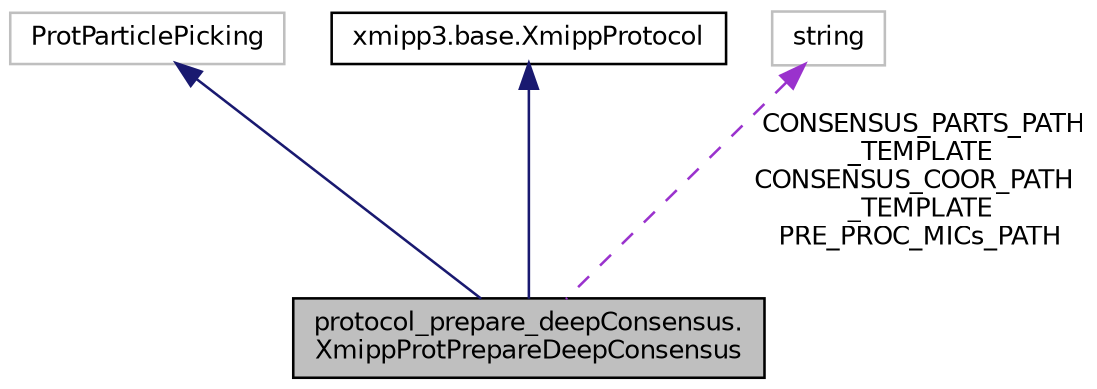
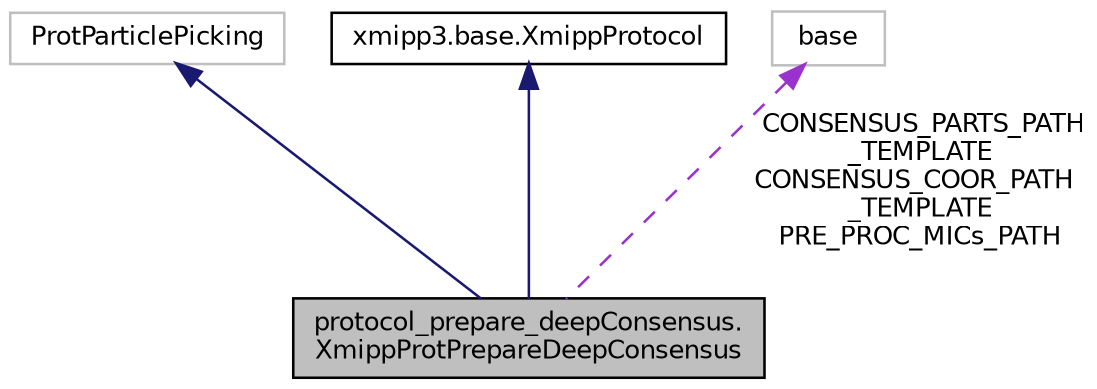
node "string": label "string" -> "base"
